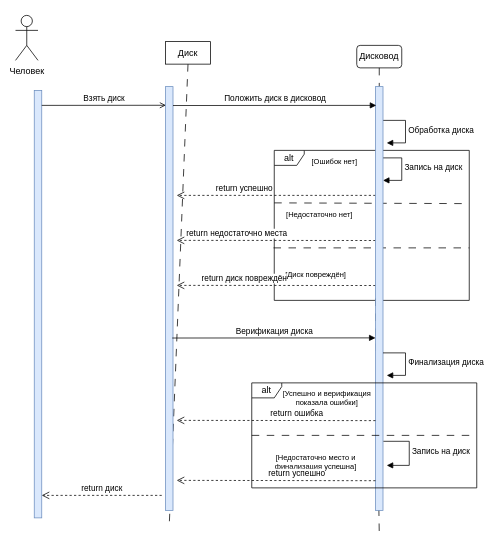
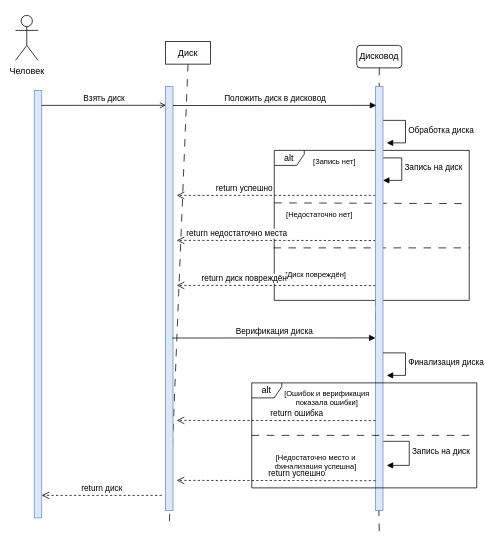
node "[Ошибок нет]": label "[Ошибок нет]" -> "[Запись нет]"
node "[Успешно и верификация показала ошибки]": label "[Успешно и верификация показала ошибки]" -> "[Ошибок и верификация показала ошибки]"
